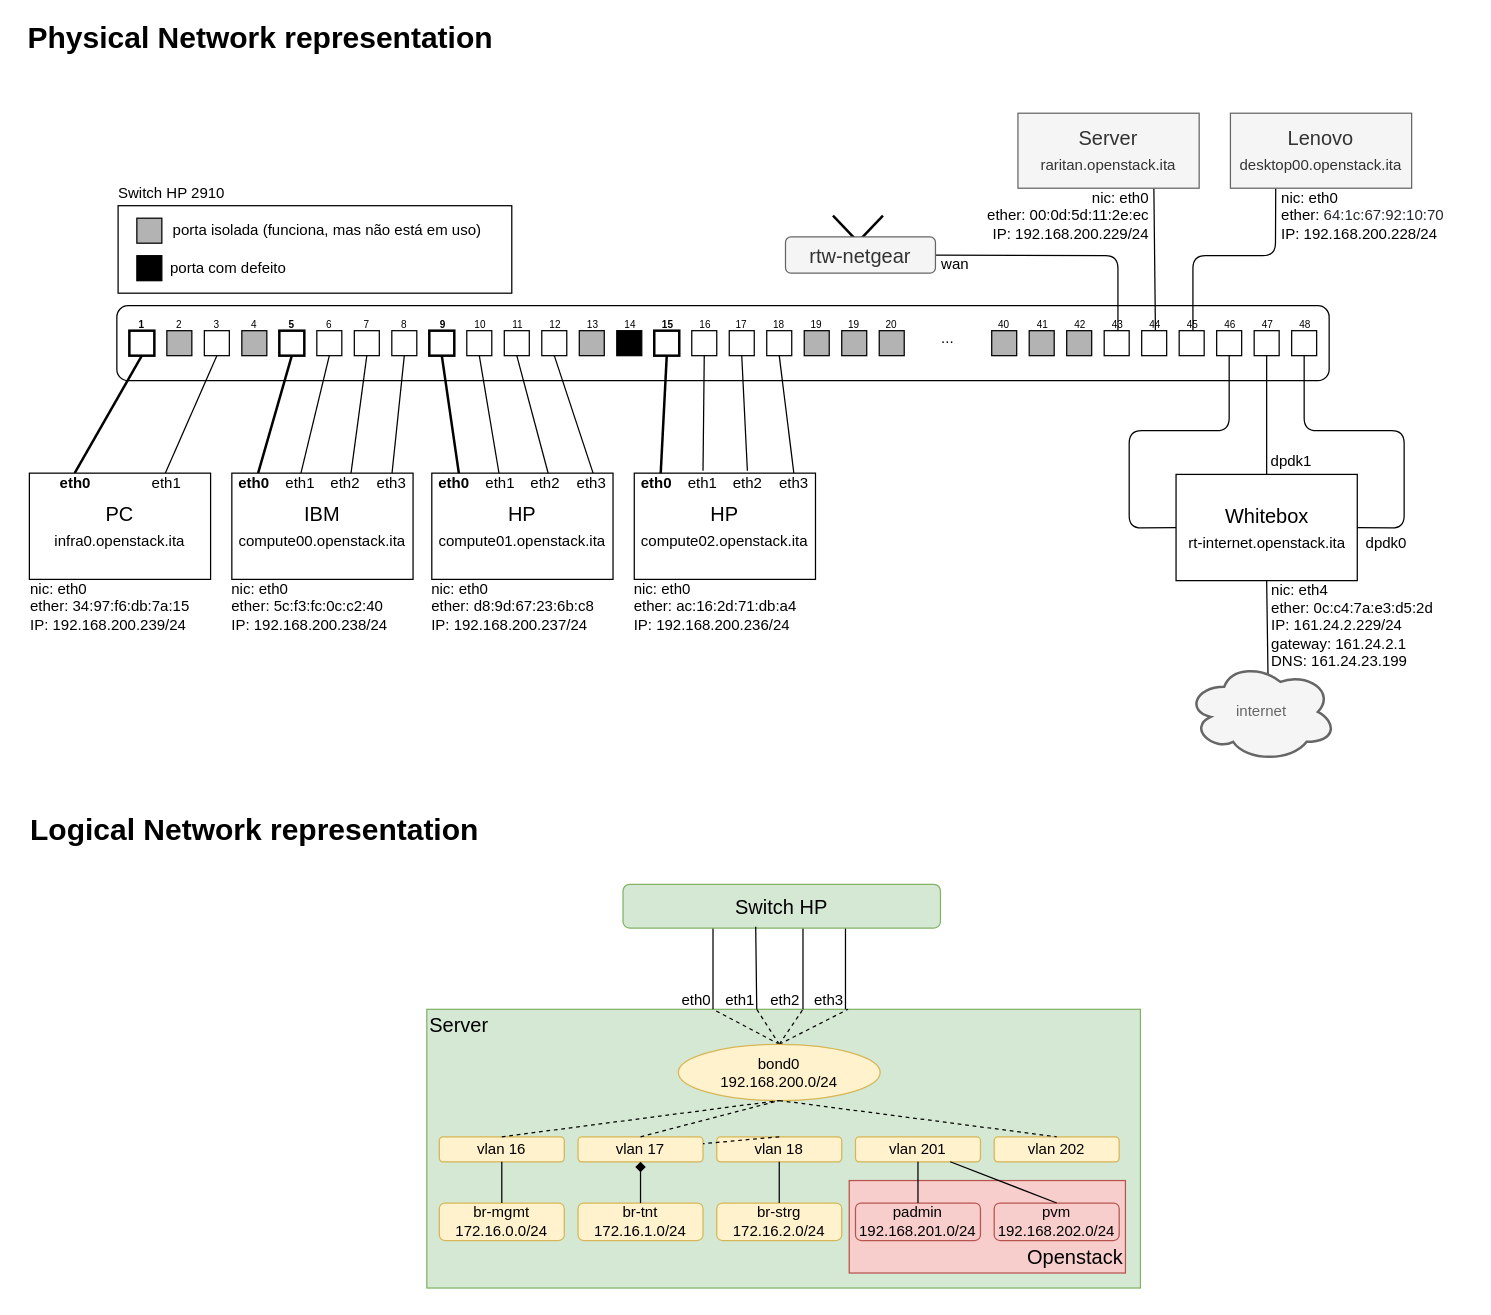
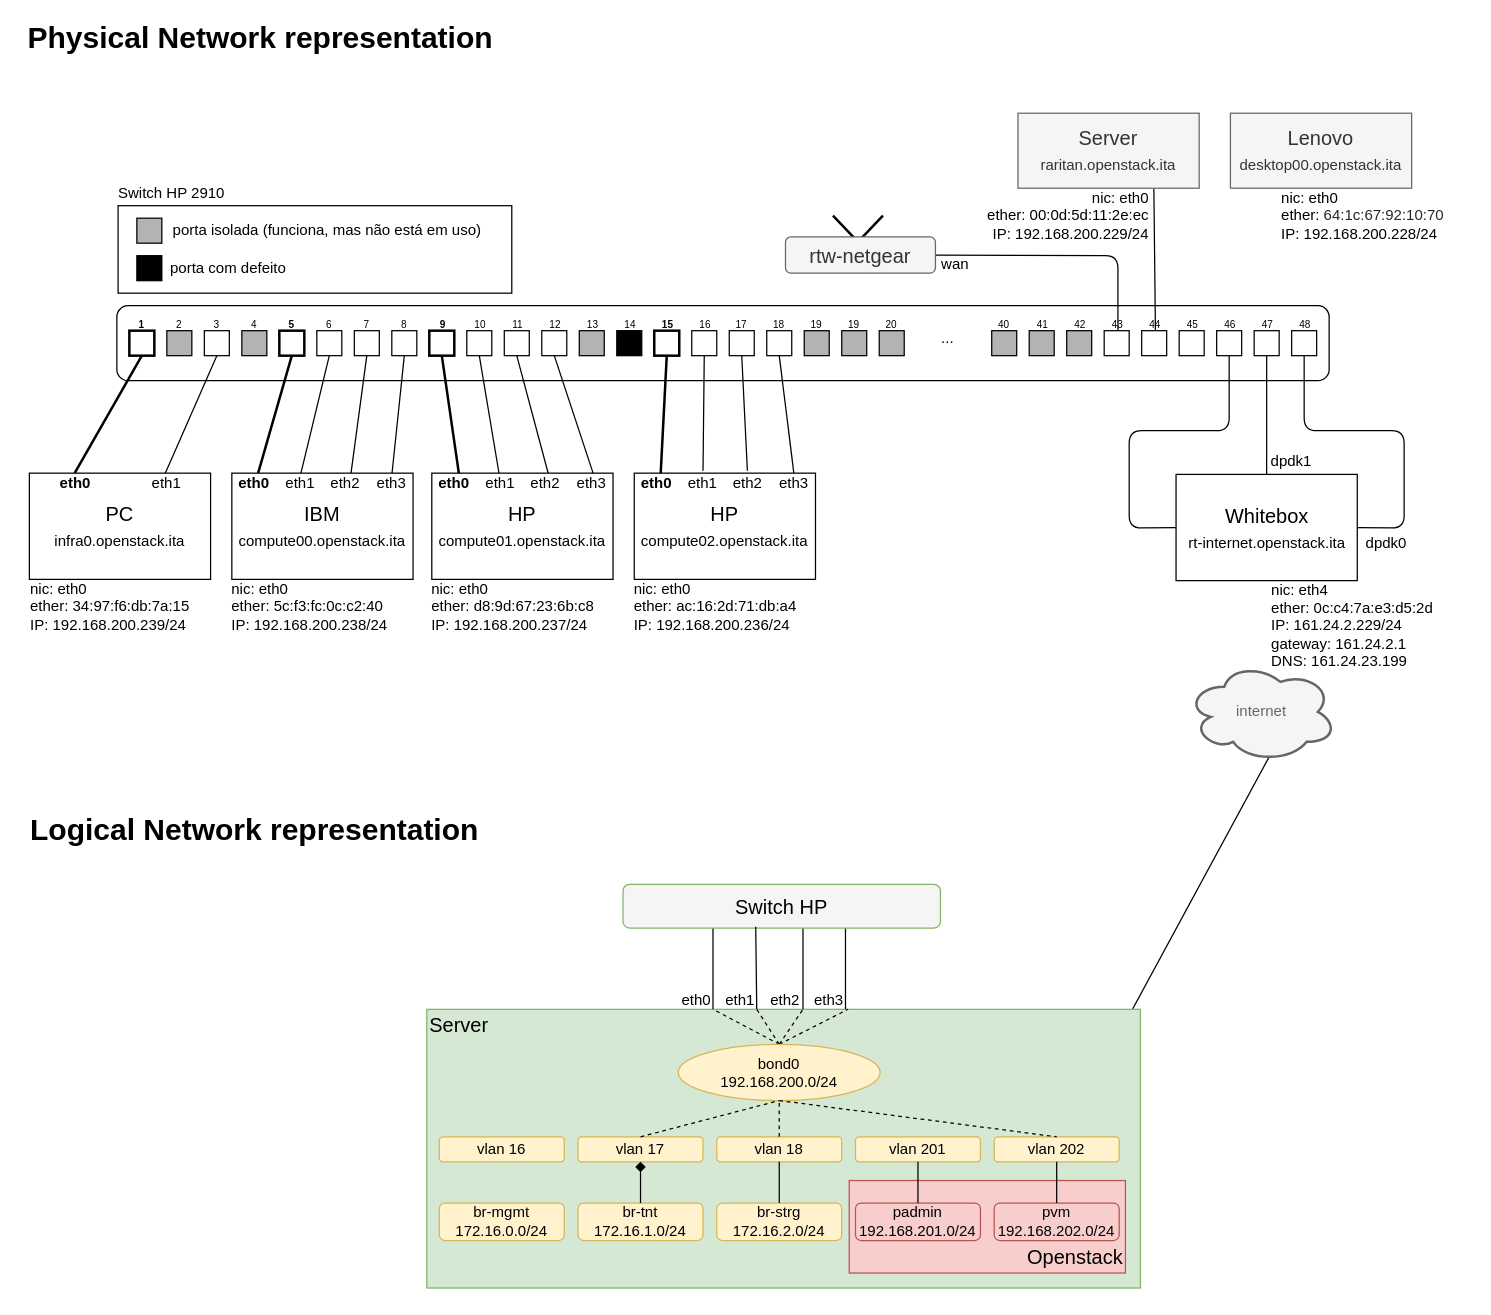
edge "Lenovo desktop00.openstack.ita" -- "45": removed
edge "Whiteboxrt-internet.openstack.ita" -- "internet": now "vlan 202" -- "internet"
node "Switch HP": fillcolor #d5e8d4 -> #f5f5f5
edge "bond0 192.168.200.0/24" -- "vlan 16": removed
edge "vlan 17" -- "vlan 18": now "bond0 192.168.200.0/24" -- "vlan 18"
edge "vlan 16" -- "br-mgmt 172.16.0.0/24": removed
edge "vlan 201" -- "pvm 192.168.202.0/24": now "vlan 202" -- "pvm 192.168.202.0/24"
